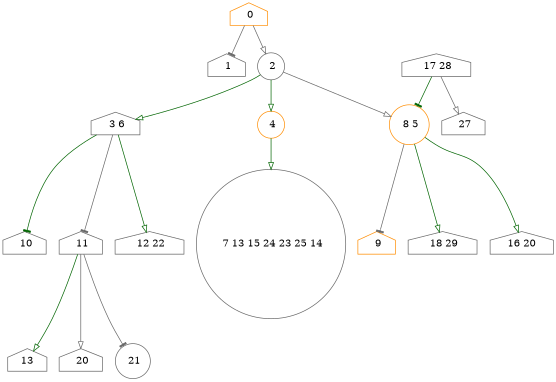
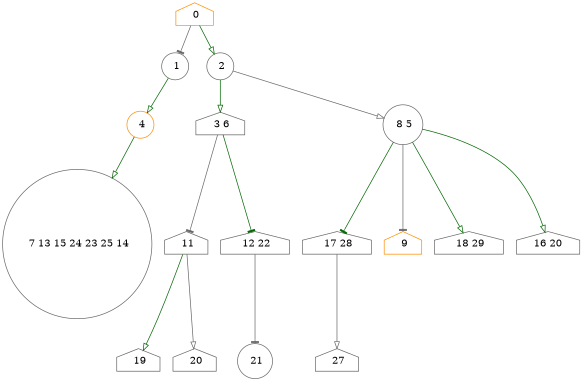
edge "0" -> "2": color gray40 -> darkgreen
node "1": shape house -> circle
edge "17 28" -> "8 5": reversed
edge "2" -> "4": now "1" -> "4"
node "8 5": color darkorange -> gray40
edge "3 6" -> "12 22": arrowhead onormal -> tee
node "10": removed
edge "11" -> "21": now "12 22" -> "21"
node "13": label "13" -> "19"
